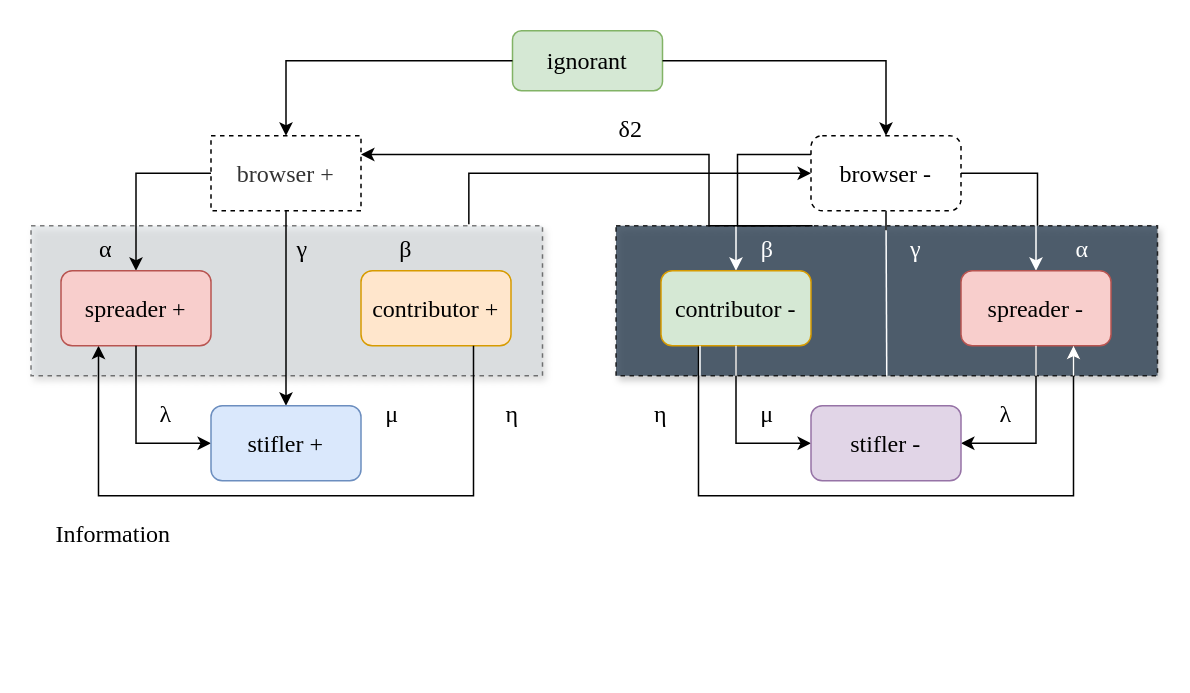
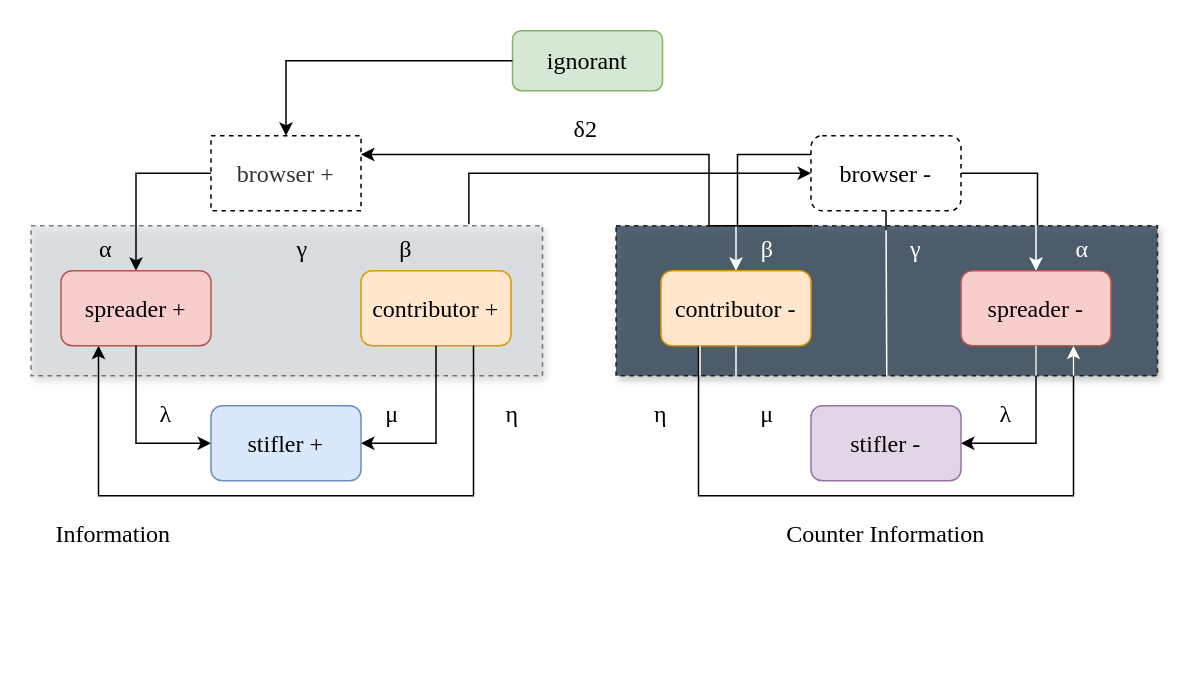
edge "ignorant" -> "browser -": removed
node "δ2": moved (631, 128) -> (586, 128)
edge "browser +" -> "stifler +": removed
node "contributor -": fillcolor #d5e8d4 -> #ffe6cc
edge "contributor +" -> "stifler +": added
edge "contributor -" -> "stifler -": removed
node "Counter Information": added
